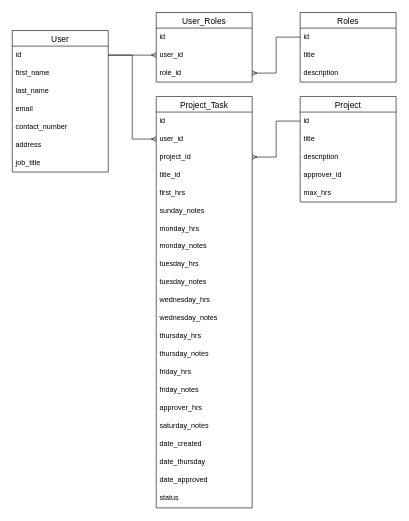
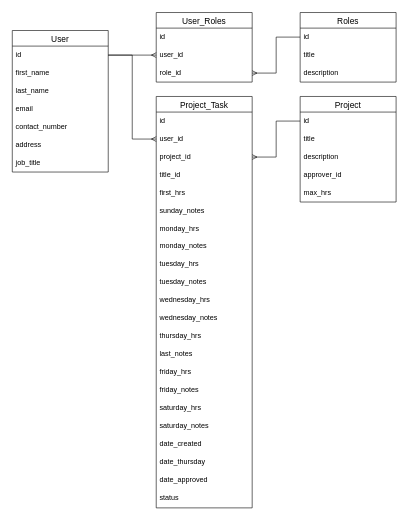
node "thursday_notes": label "thursday_notes" -> "last_notes"
node "approver_hrs": label "approver_hrs" -> "saturday_hrs"
